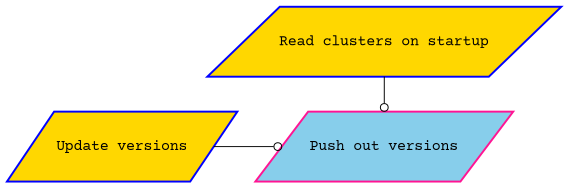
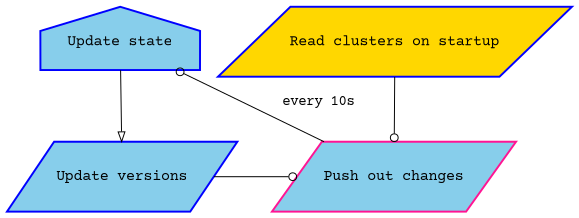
node "Update state": added
node "Update versions": fillcolor gold -> skyblue
node "Push out versions": label "Push out versions" -> "Push out changes"
